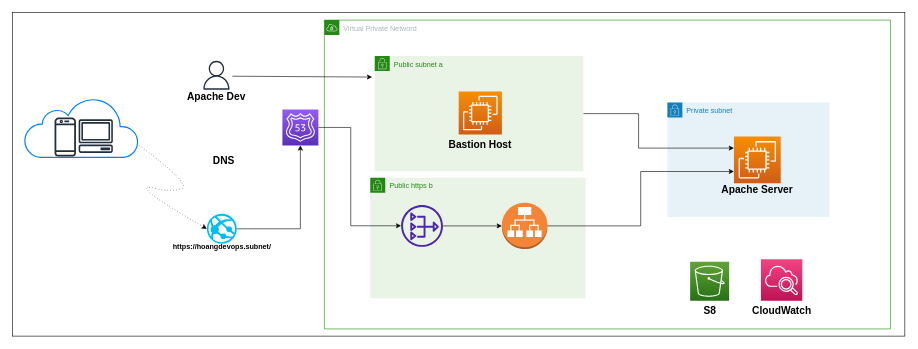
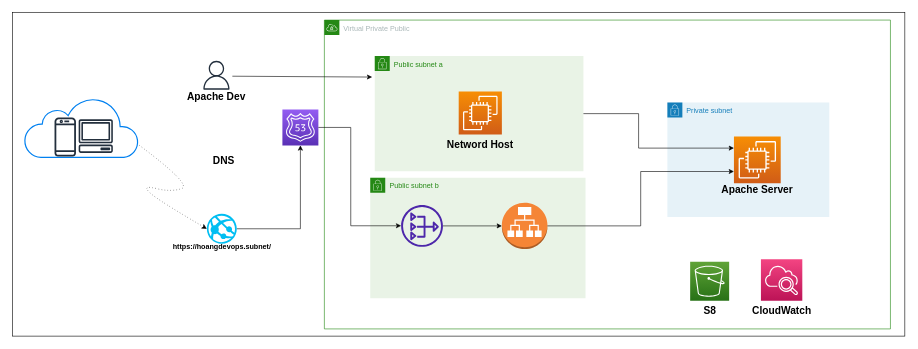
node "Virtual Private Netword": label "Virtual Private Netword" -> "Virtual Private Public"
node "Bastion Host": label "Bastion Host" -> "Netword Host"
node "Public https b": label "Public https b" -> "Public subnet b"
